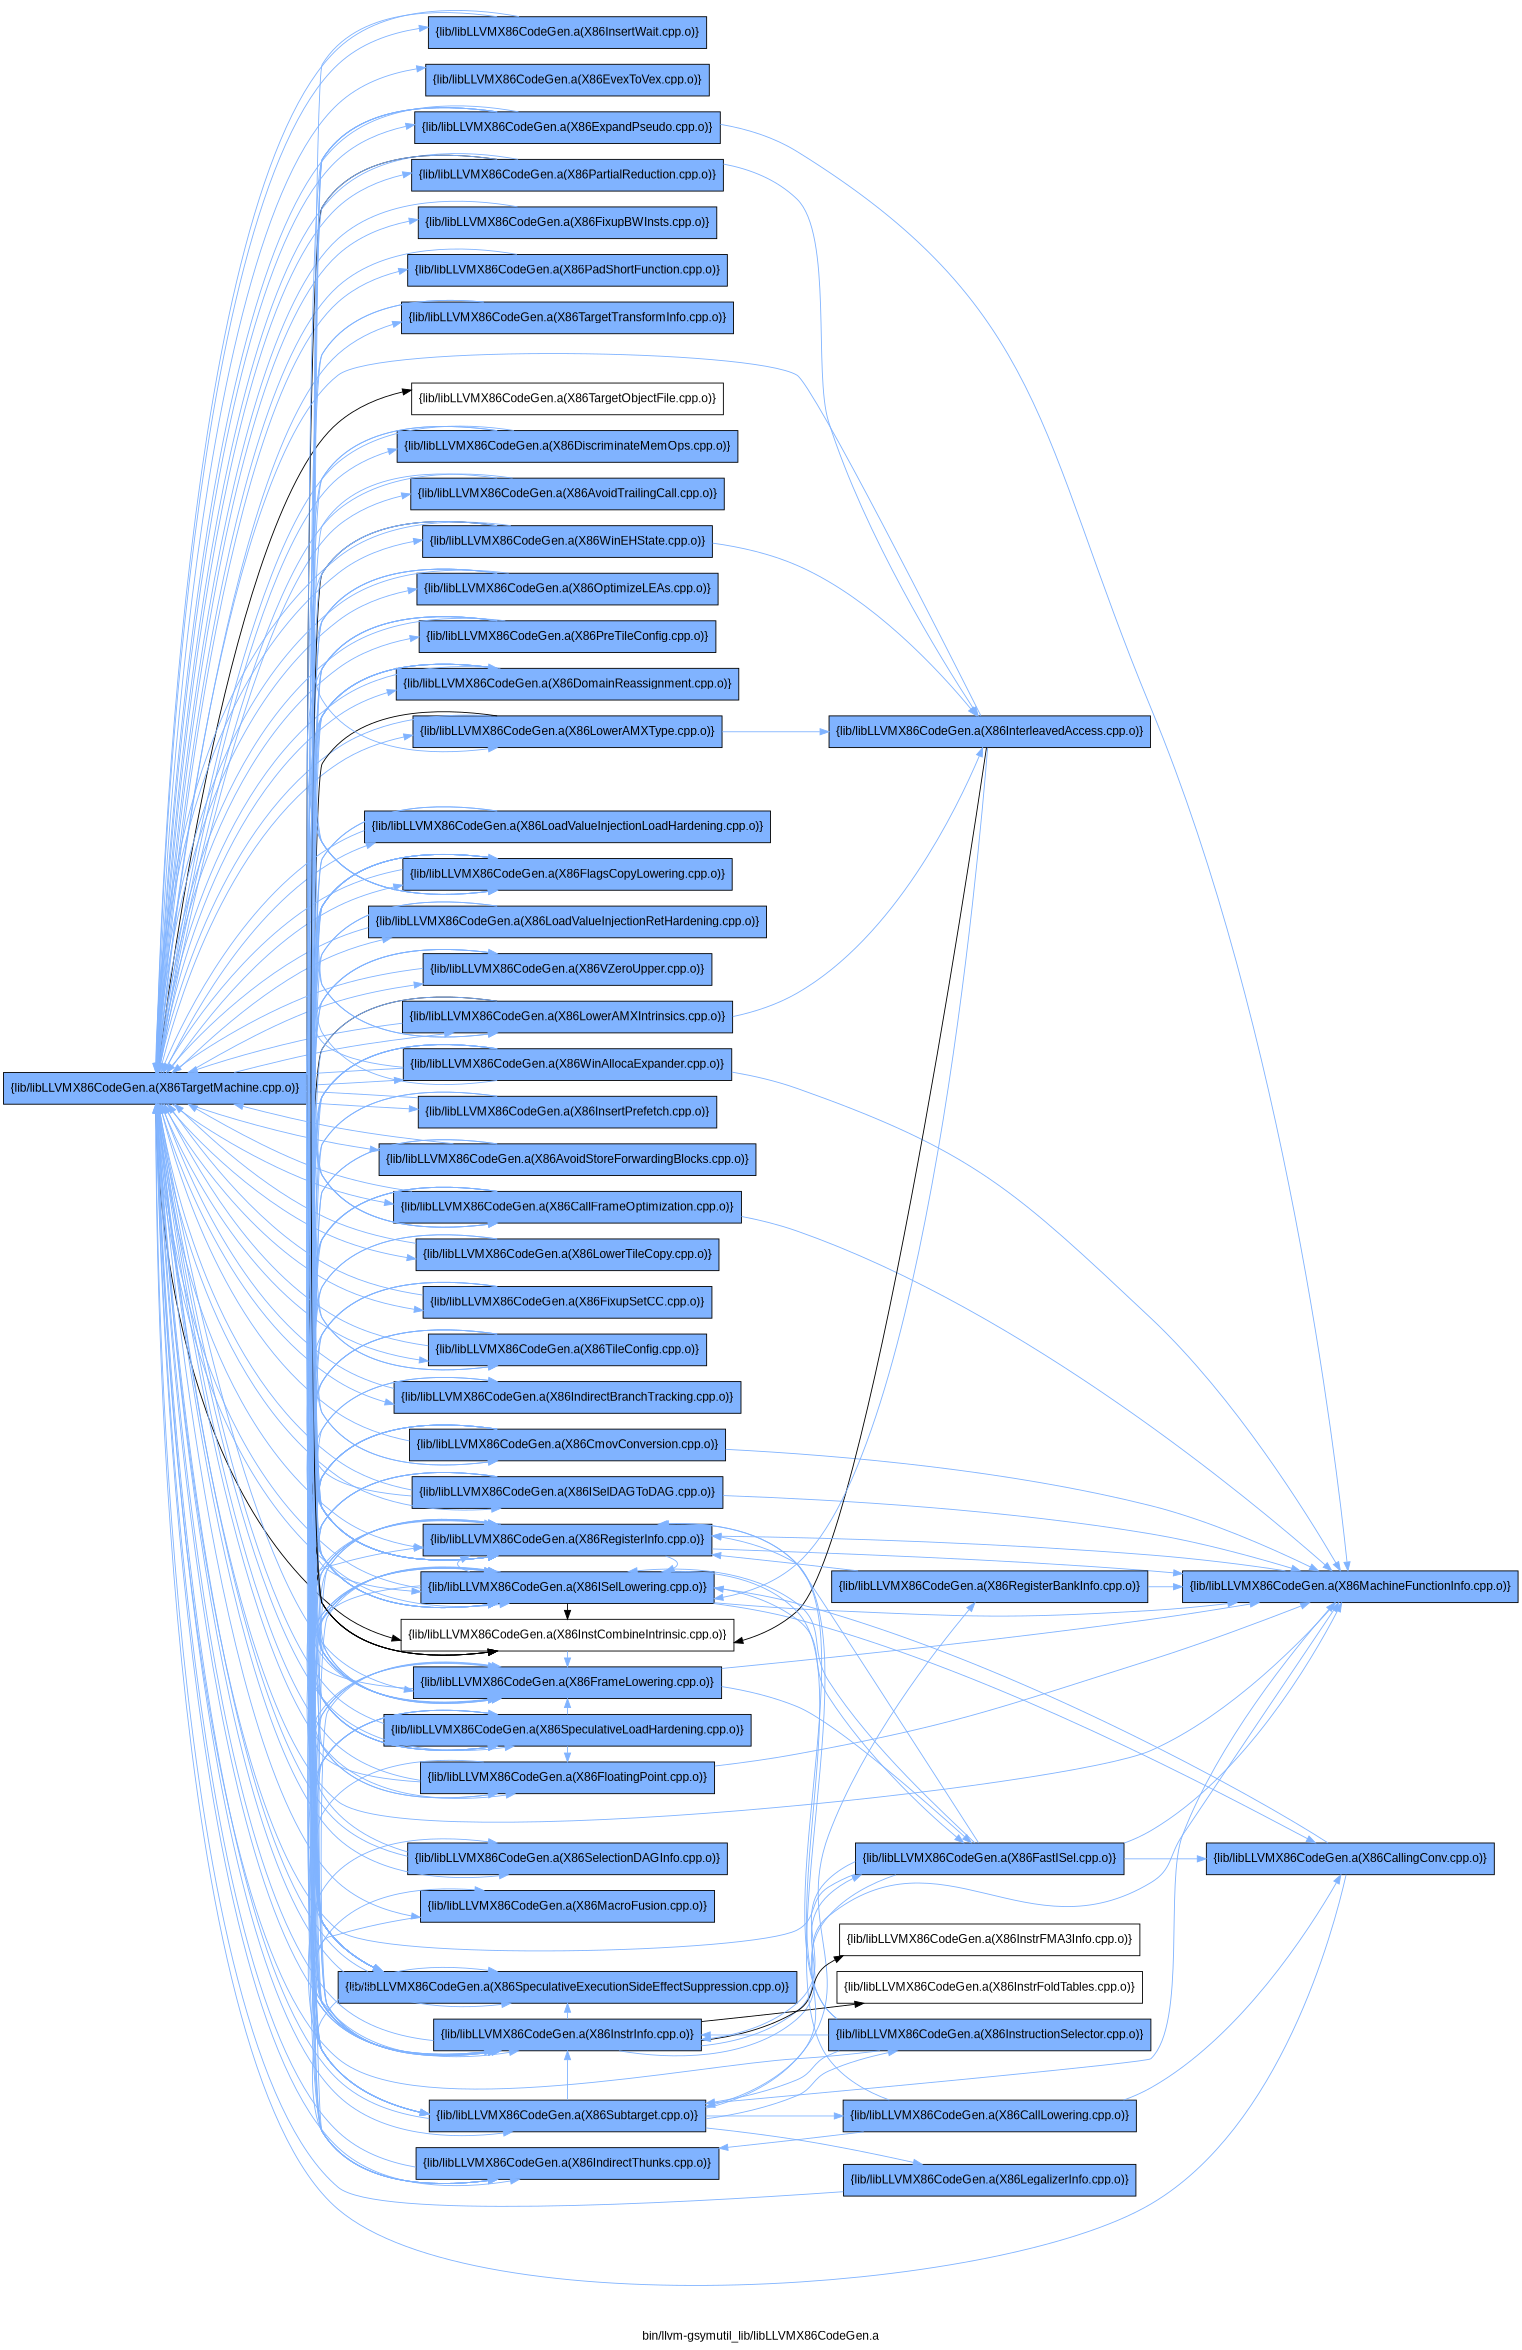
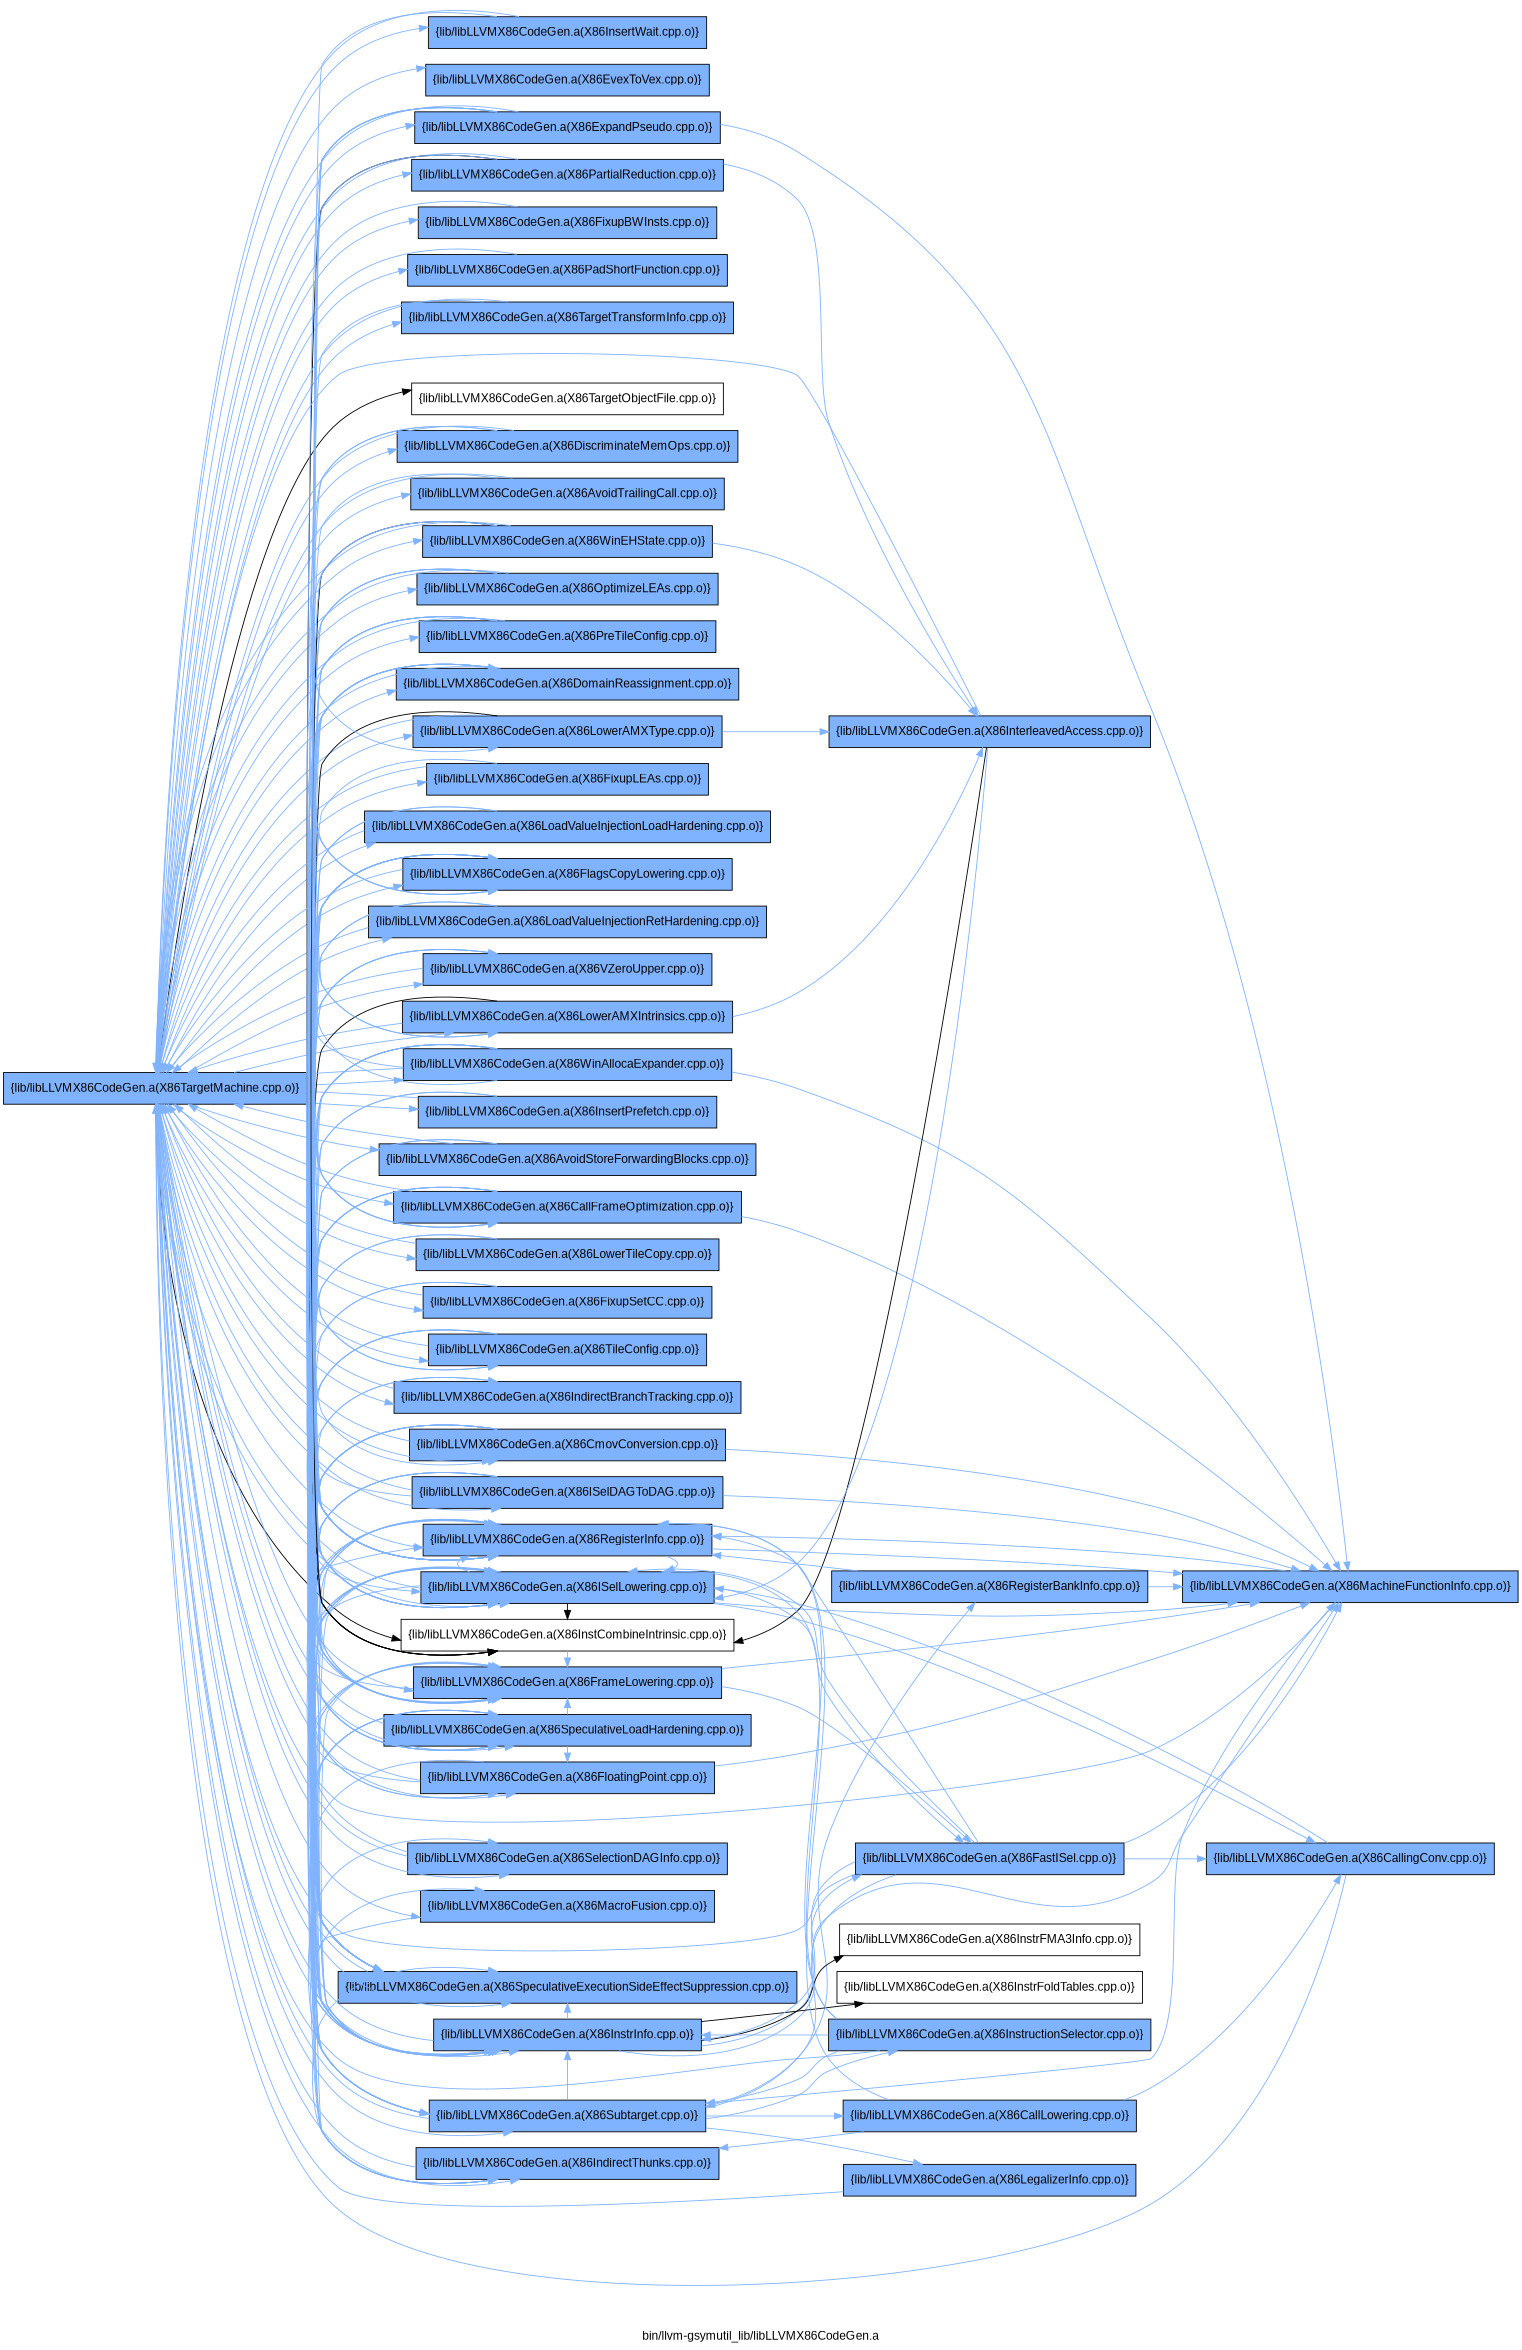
edge "{lib/libLLVMX86CodeGen.a(X86TargetTransformInfo.cpp.o)}" -> "{lib/libLLVMX86CodeGen.a(X86FlagsCopyLowering.cpp.o)}": now "{lib/libLLVMX86CodeGen.a(X86TargetTransformInfo.cpp.o)}" -> "{lib/libLLVMX86CodeGen.a(X86TargetMachine.cpp.o)}"
node "{lib/libLLVMX86CodeGen.a(X86FixupLEAs.cpp.o)}": added
edge "{lib/libLLVMX86CodeGen.a(X86LowerAMXIntrinsics.cpp.o)}" -> "{lib/libLLVMX86CodeGen.a(X86CmovConversion.cpp.o)}": now "{lib/libLLVMX86CodeGen.a(X86TargetMachine.cpp.o)}" -> "{lib/libLLVMX86CodeGen.a(X86CmovConversion.cpp.o)}"
edge "{lib/libLLVMX86CodeGen.a(X86FixupSetCC.cpp.o)}" -> "{lib/libLLVMX86CodeGen.a(X86SpeculativeLoadHardening.cpp.o)}": removed
